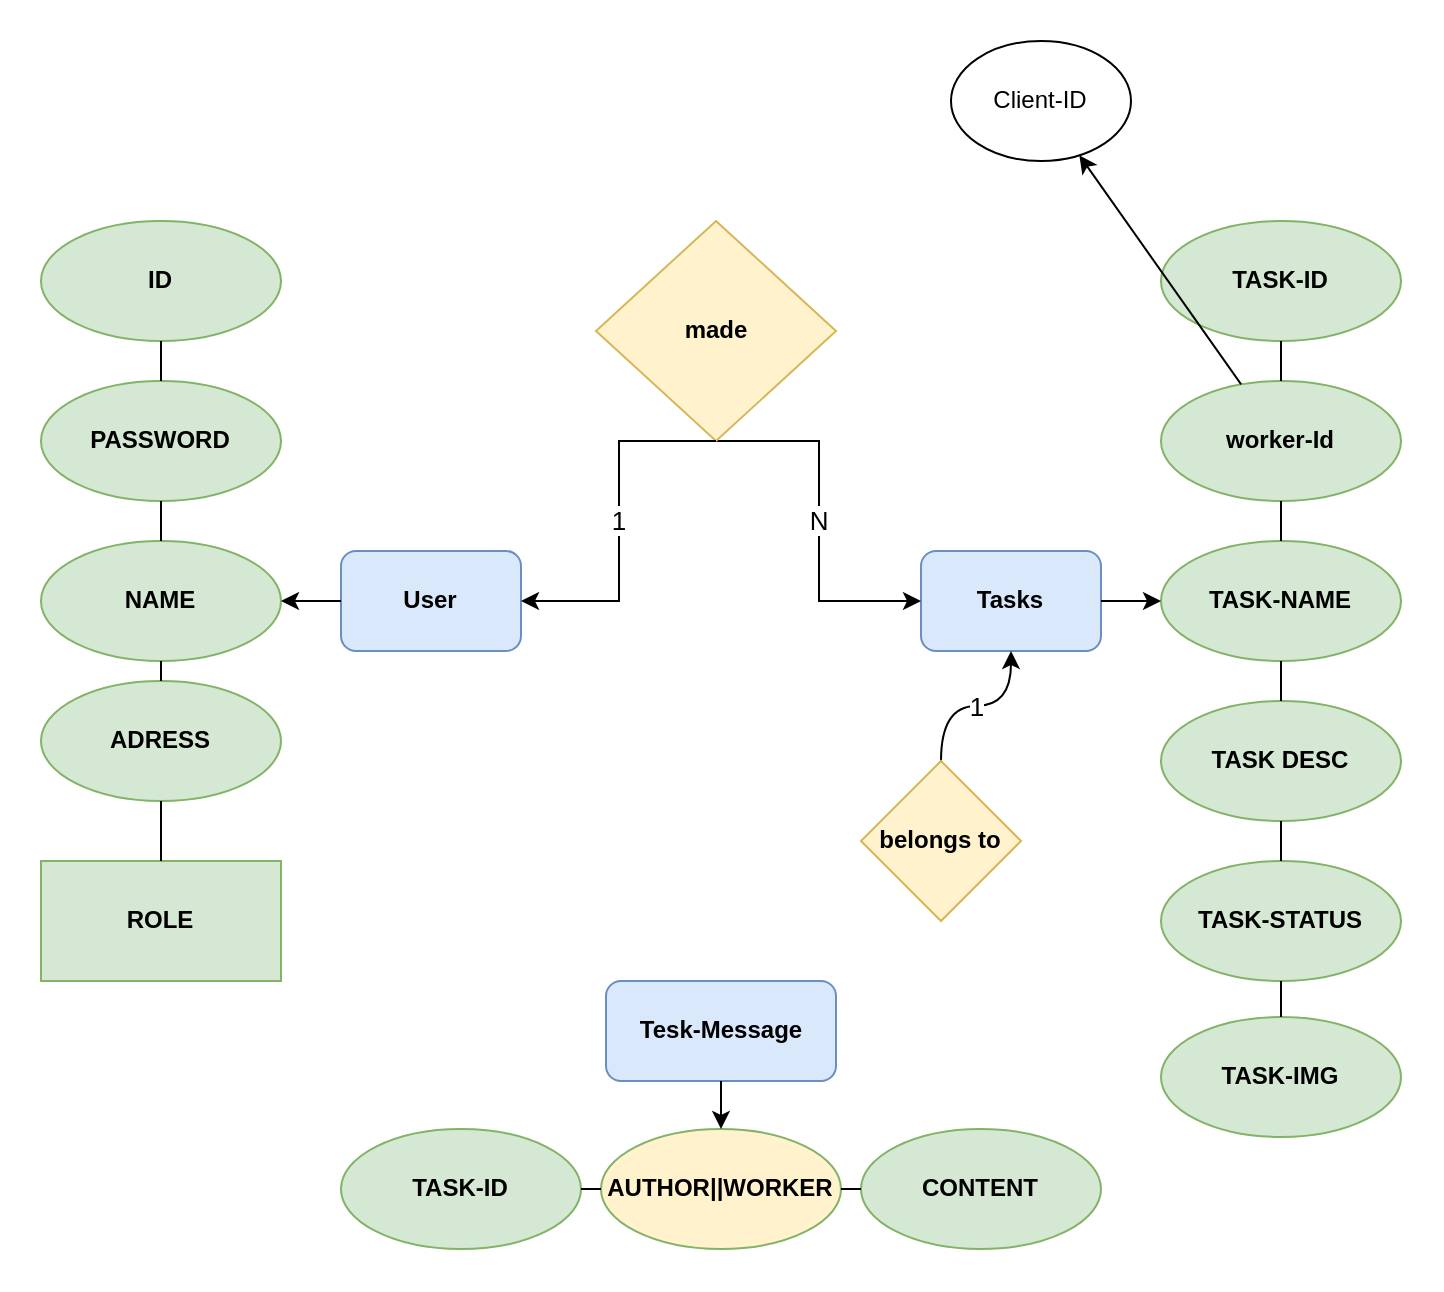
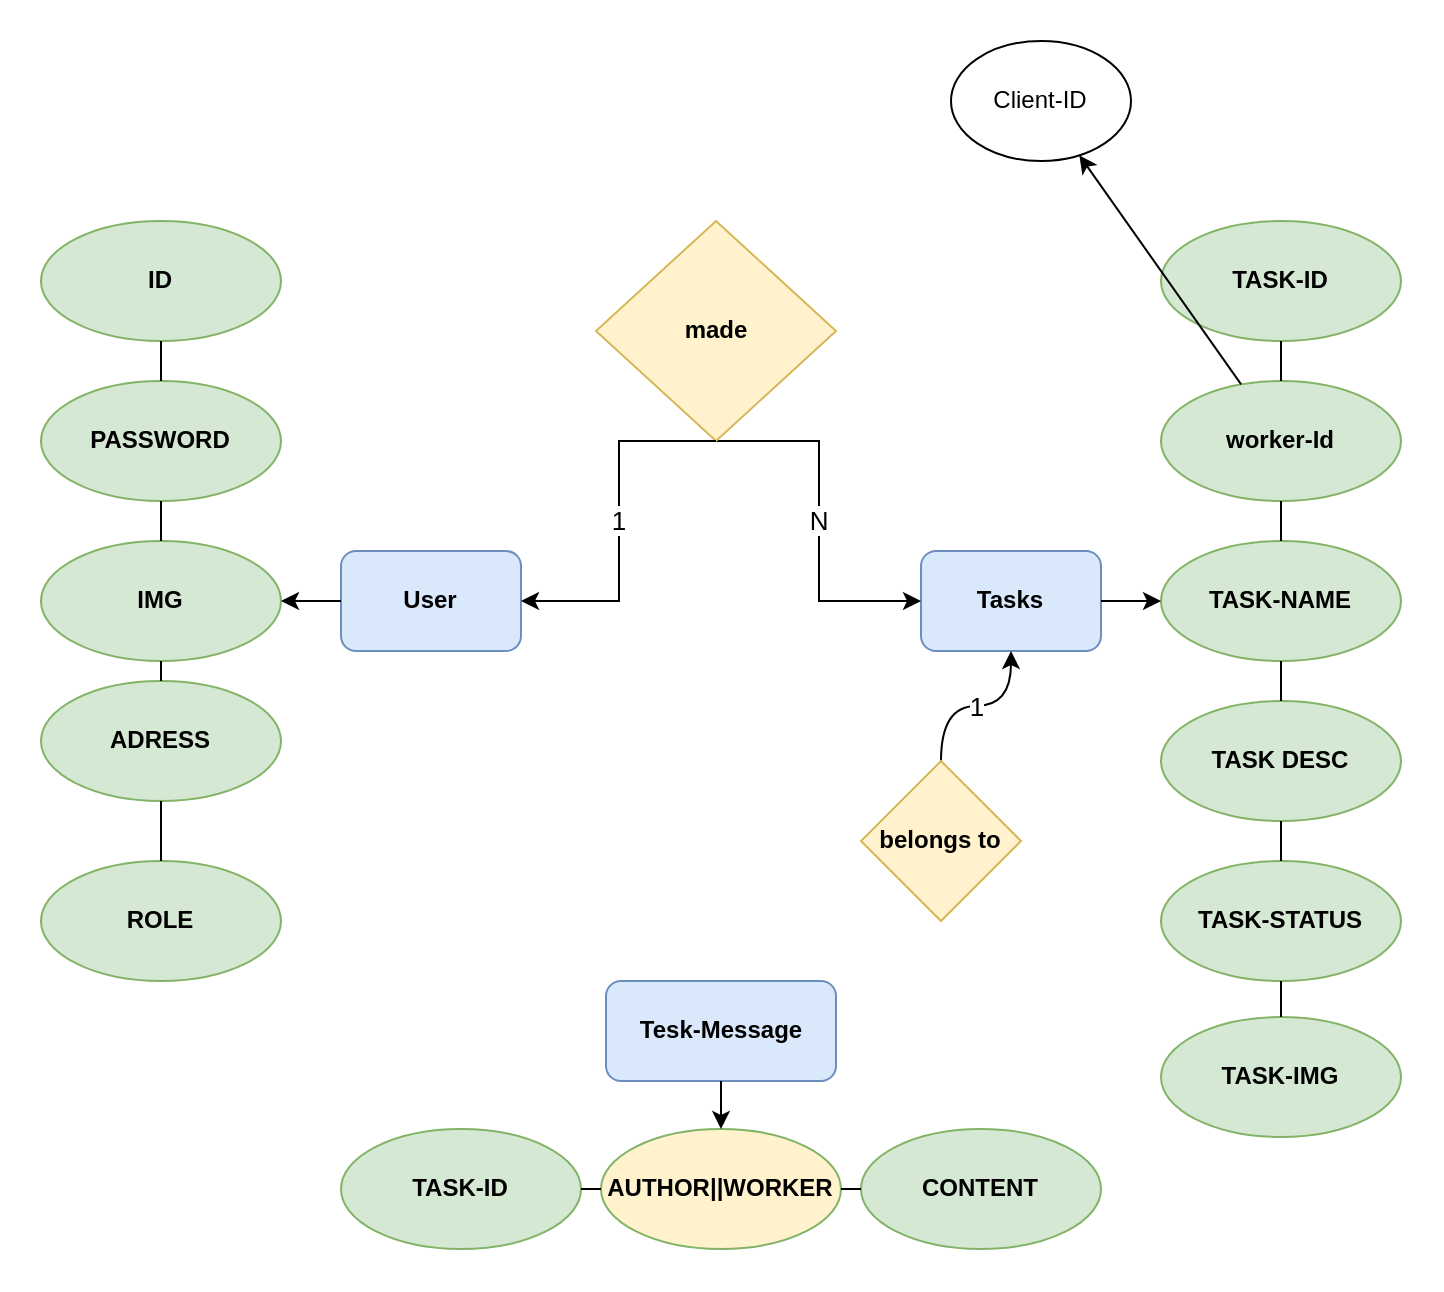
node "NAME": label "NAME" -> "IMG"
node "ROLE": shape rectangle -> ellipse
